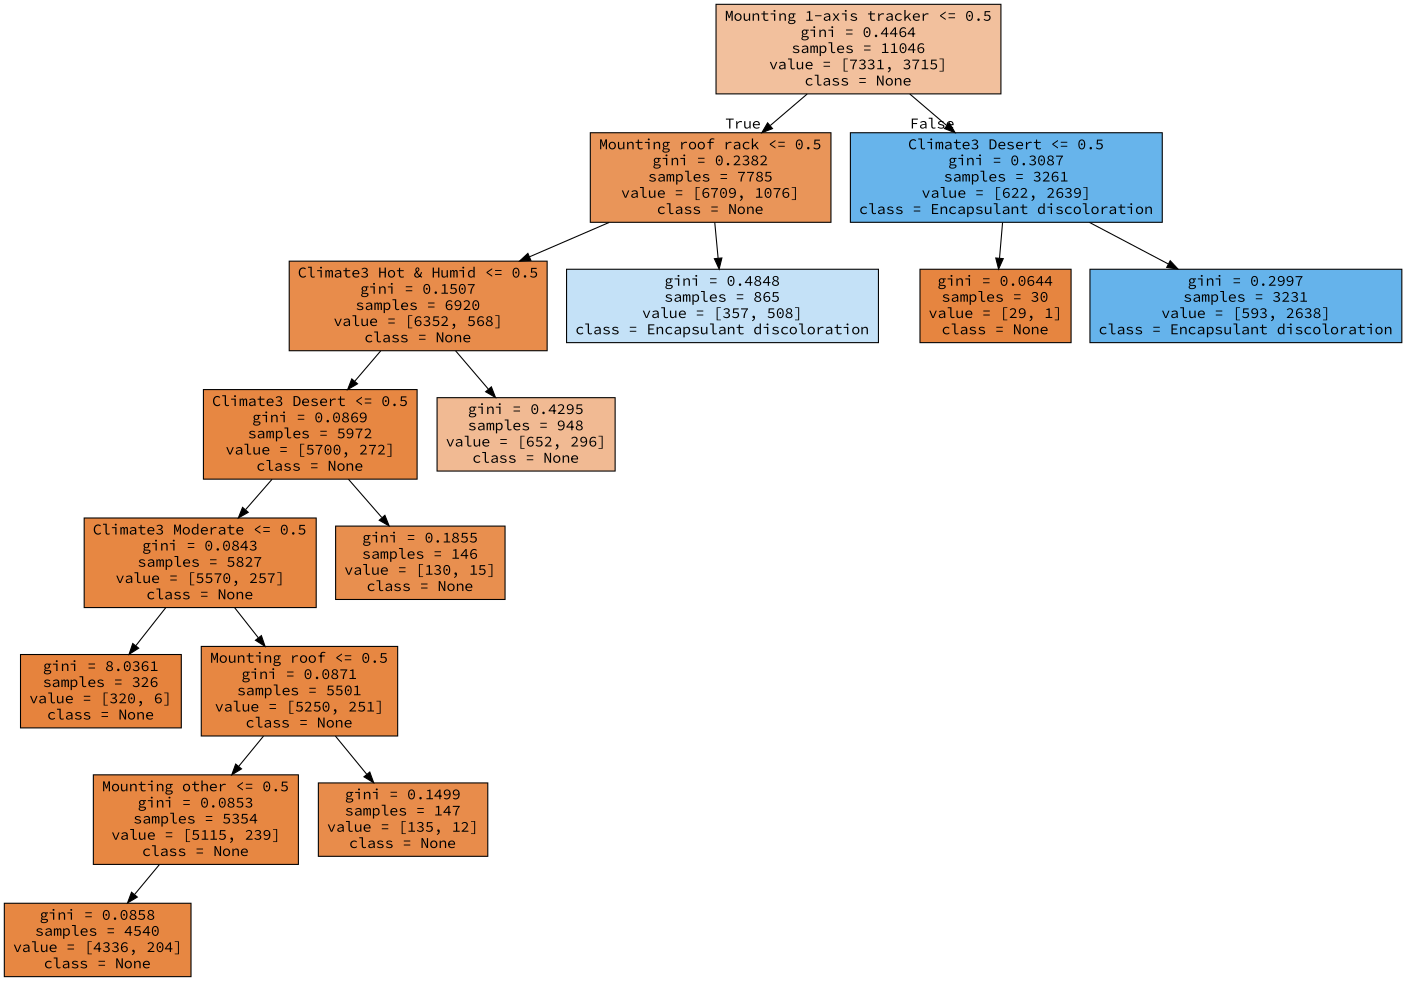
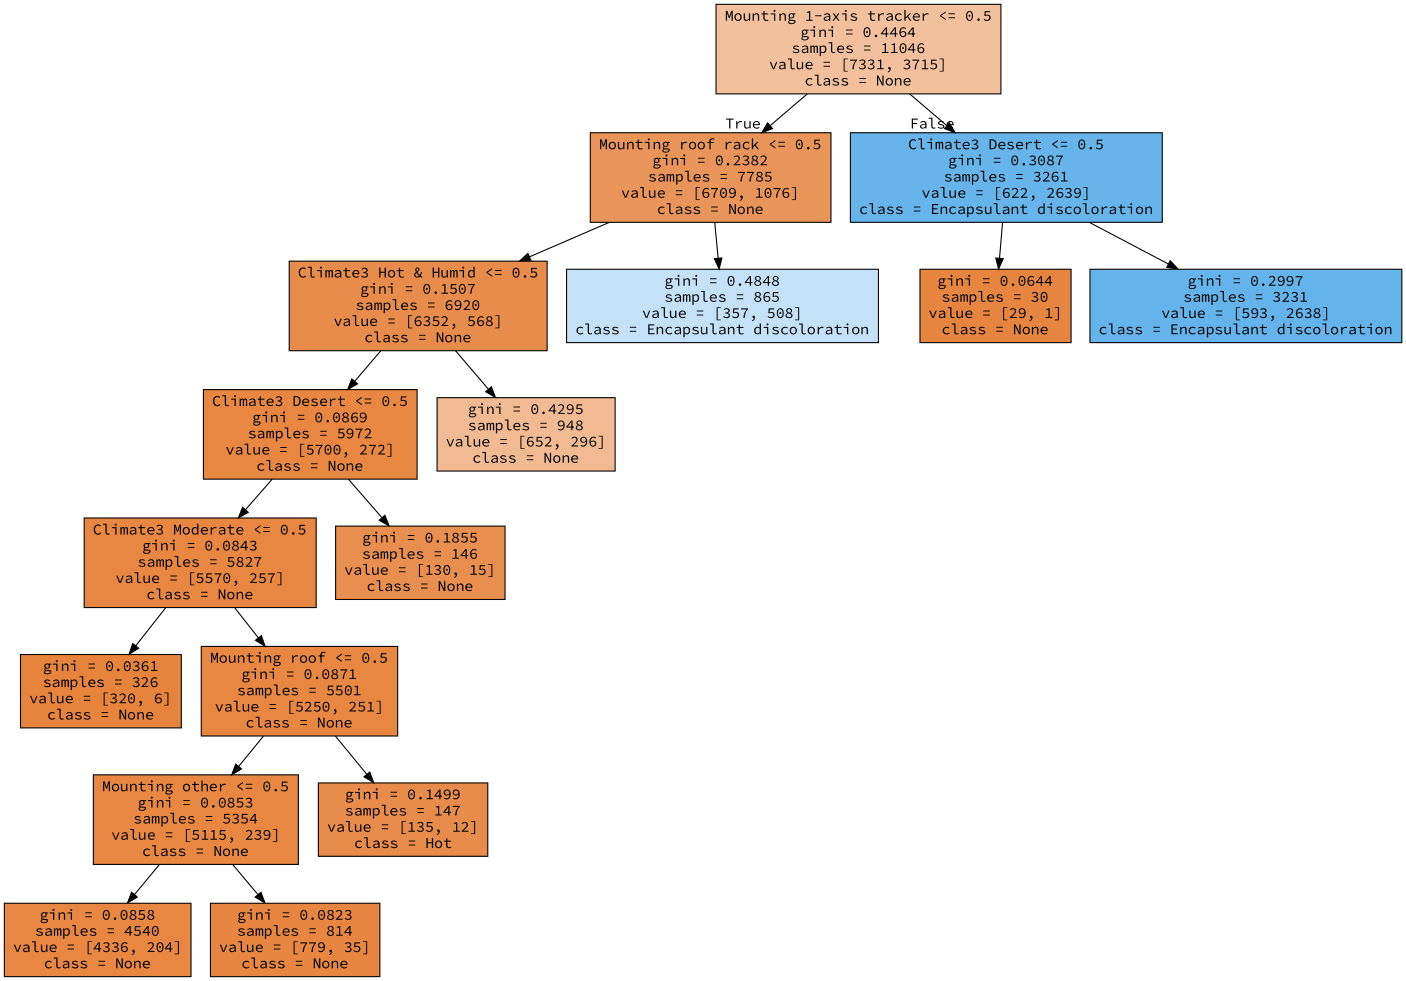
node "gini = 8.0361 samples = 326 value = [320, 6] class = None": label "gini = 8.0361 samples = 326 value = [320, 6] class = None" -> "gini = 0.0361 samples = 326 value = [320, 6] class = None"
node "gini = 0.1499 samples = 147 value = [135, 12] class = None": label "gini = 0.1499 samples = 147 value = [135, 12] class = None" -> "gini = 0.1499 samples = 147 value = [135, 12] class = Hot"
node "gini = 0.0823 samples = 814 value = [779, 35] class = None": added
